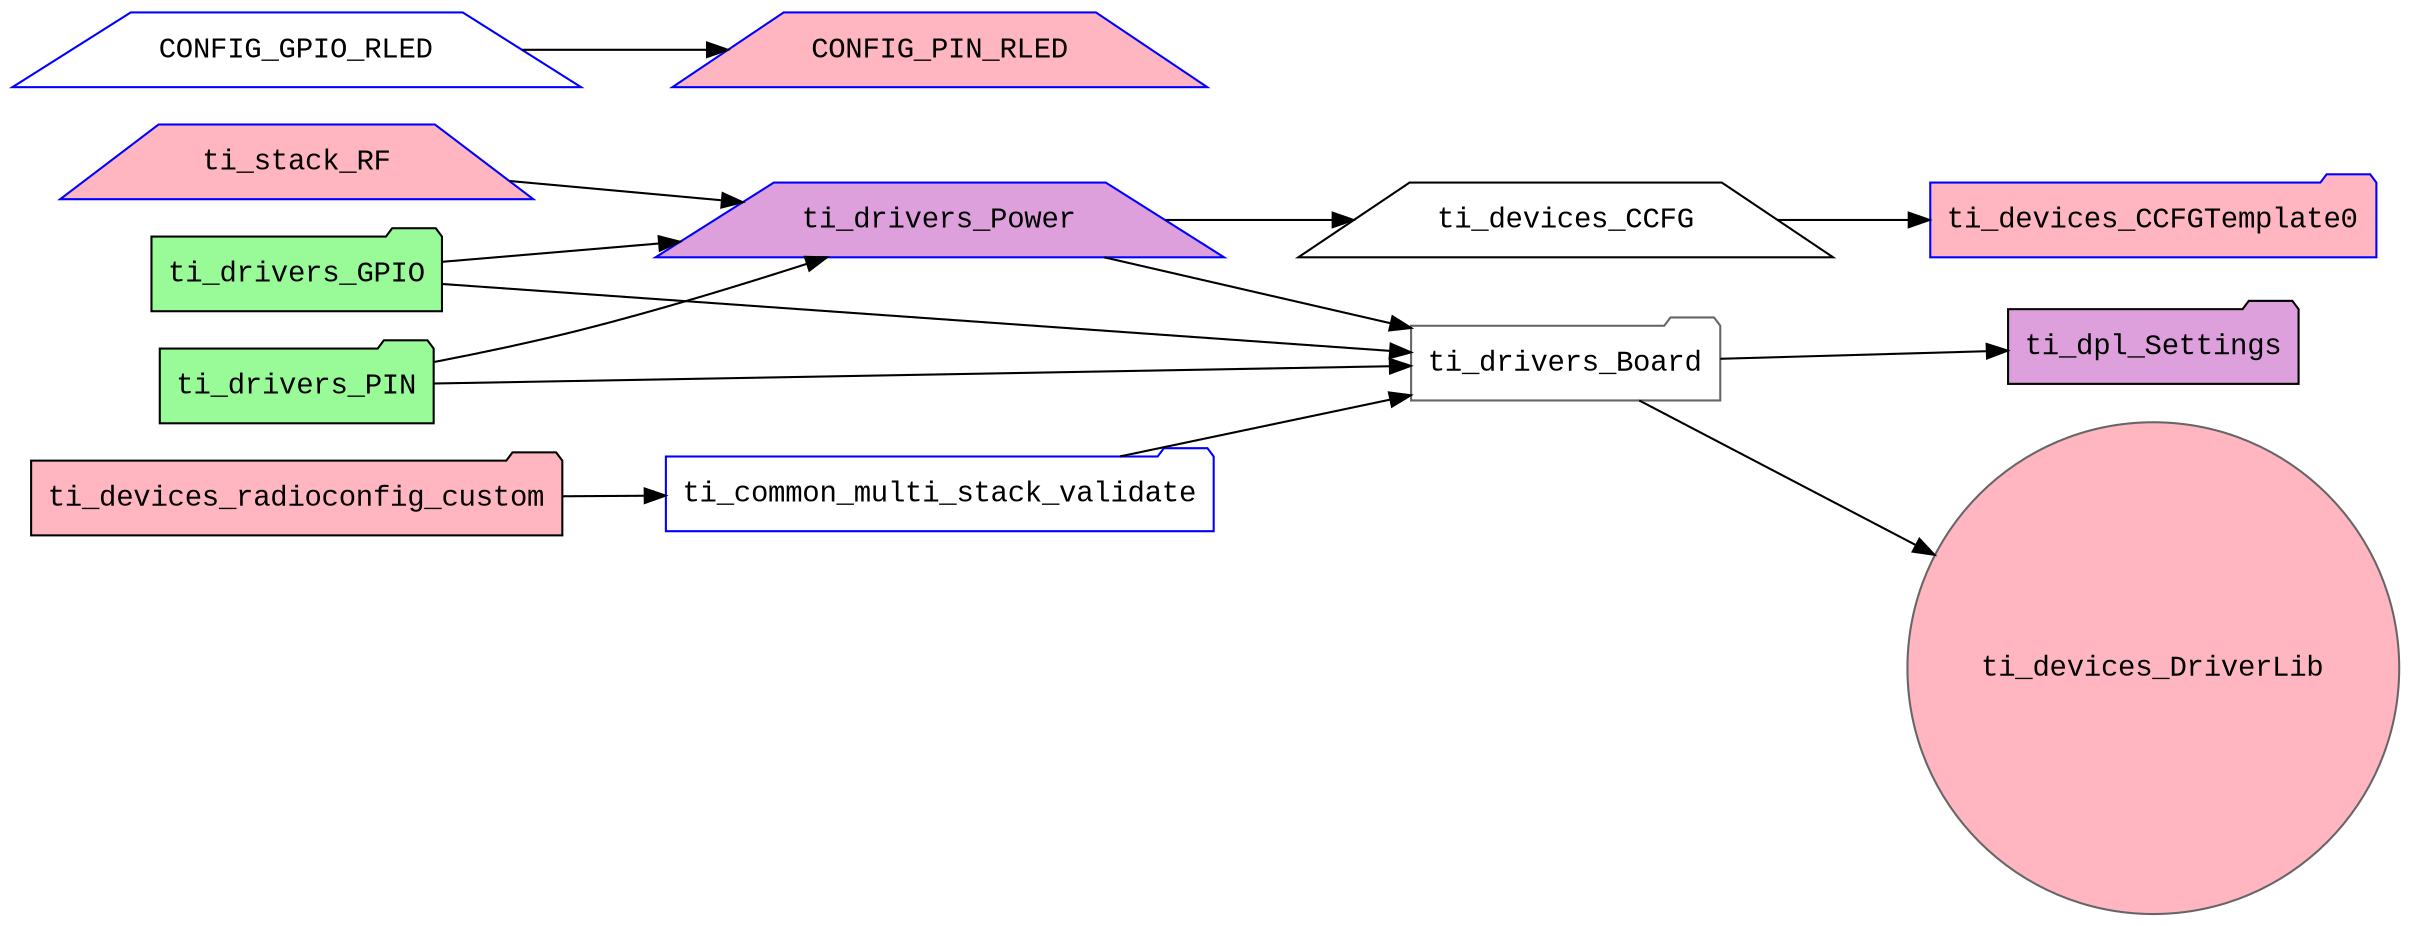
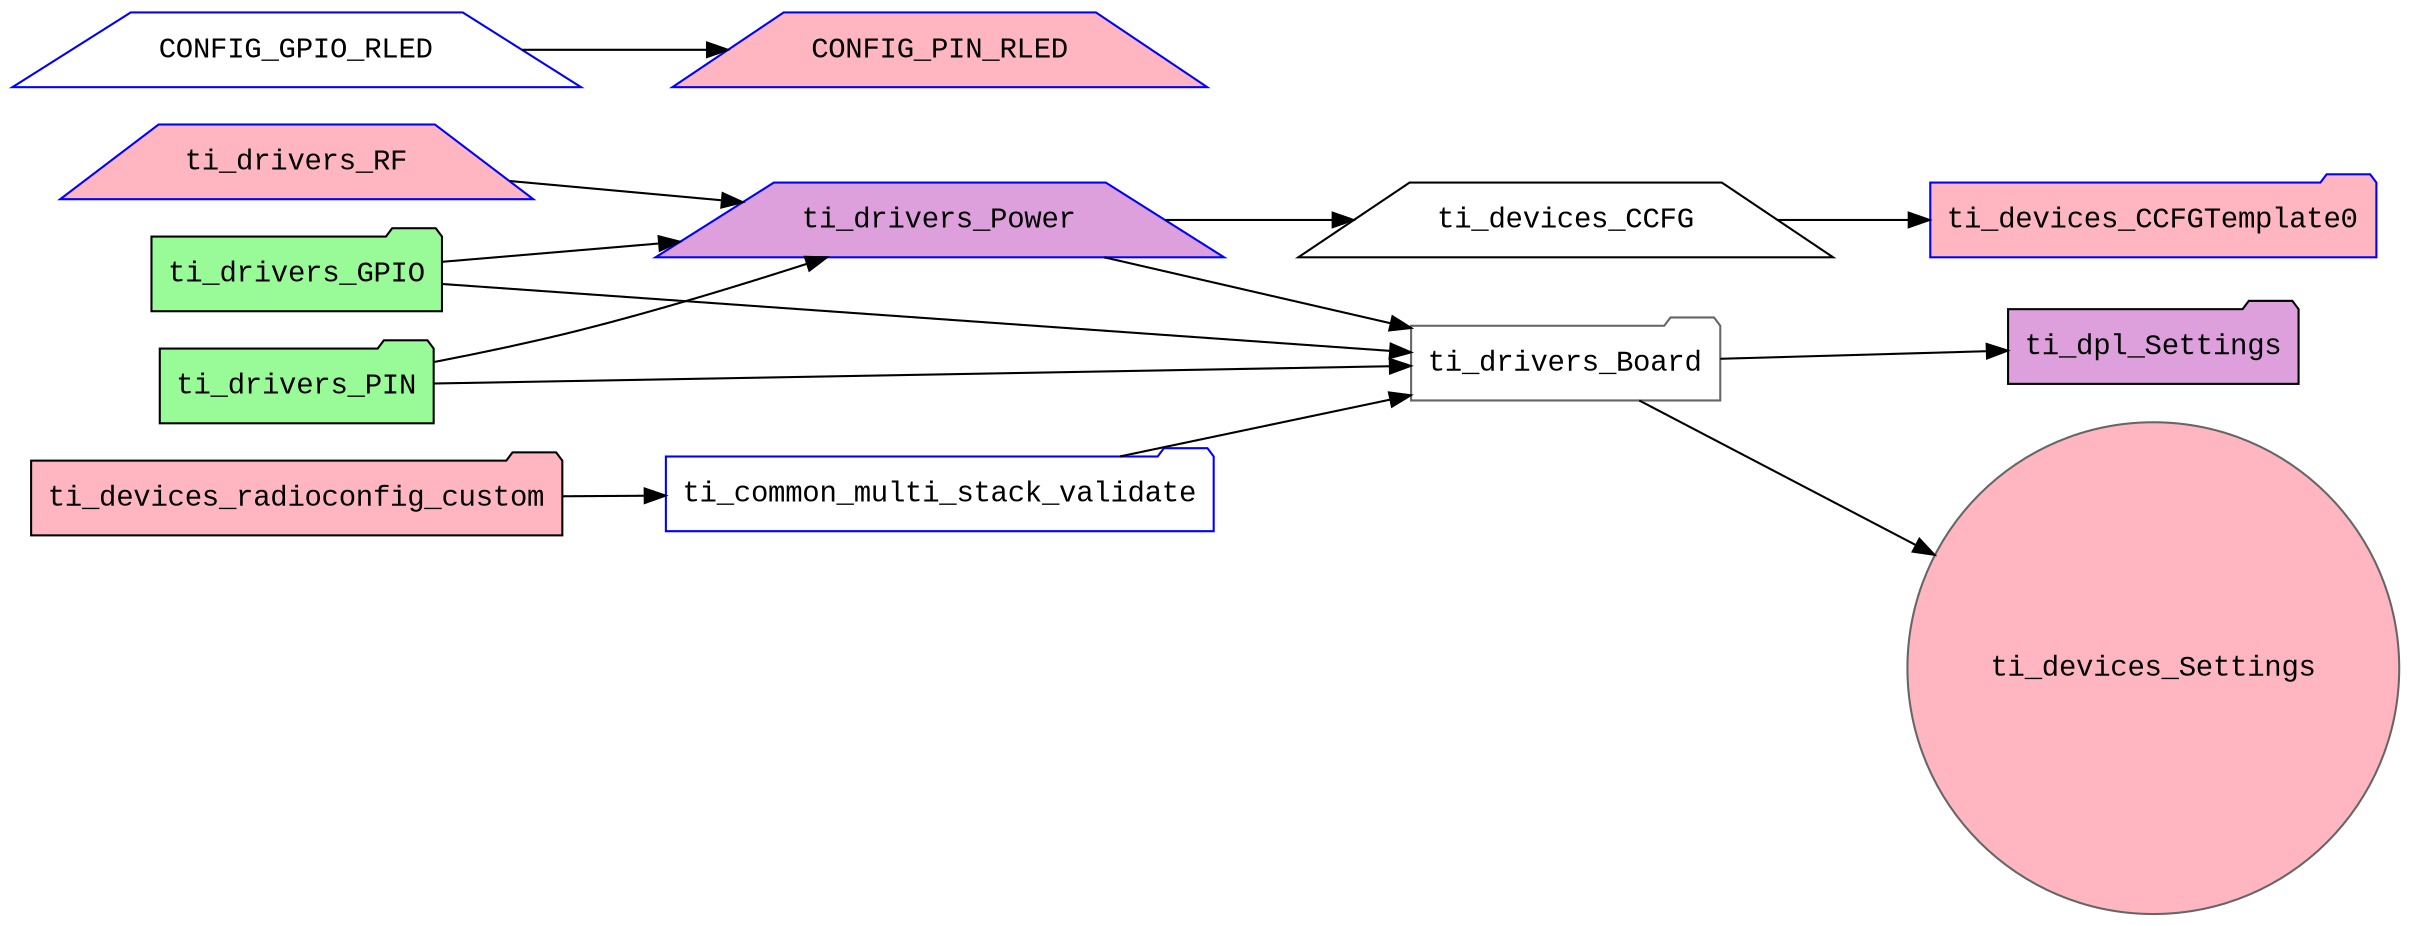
node "ti_stack_RF": label "ti_stack_RF" -> "ti_drivers_RF"
node "ti_devices_DriverLib": label "ti_devices_DriverLib" -> "ti_devices_Settings"
